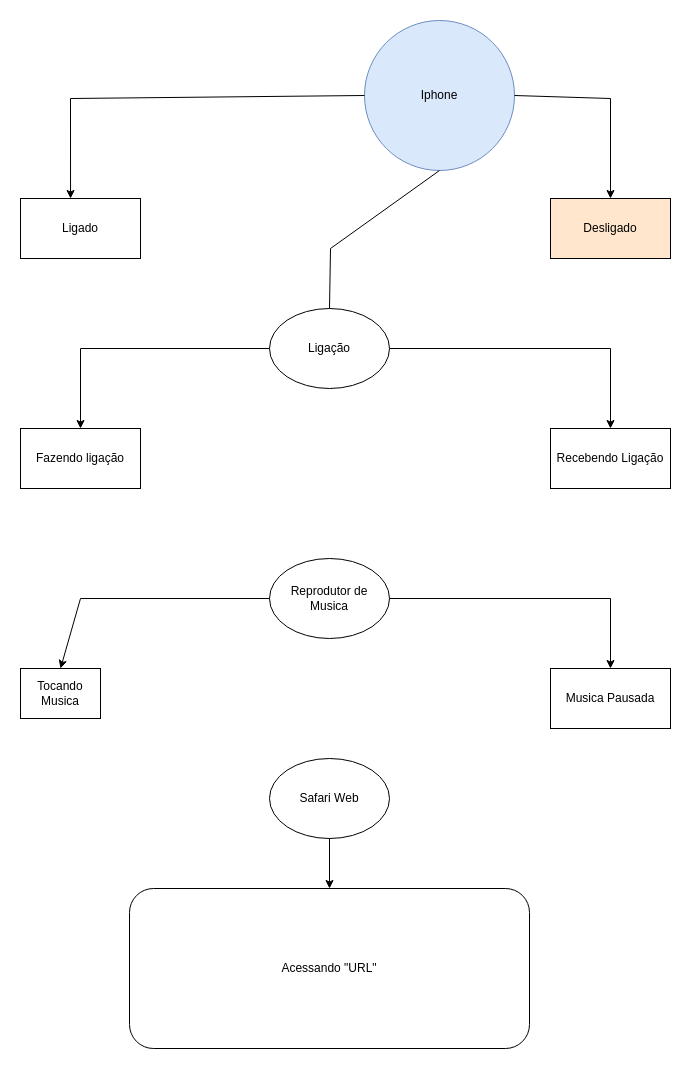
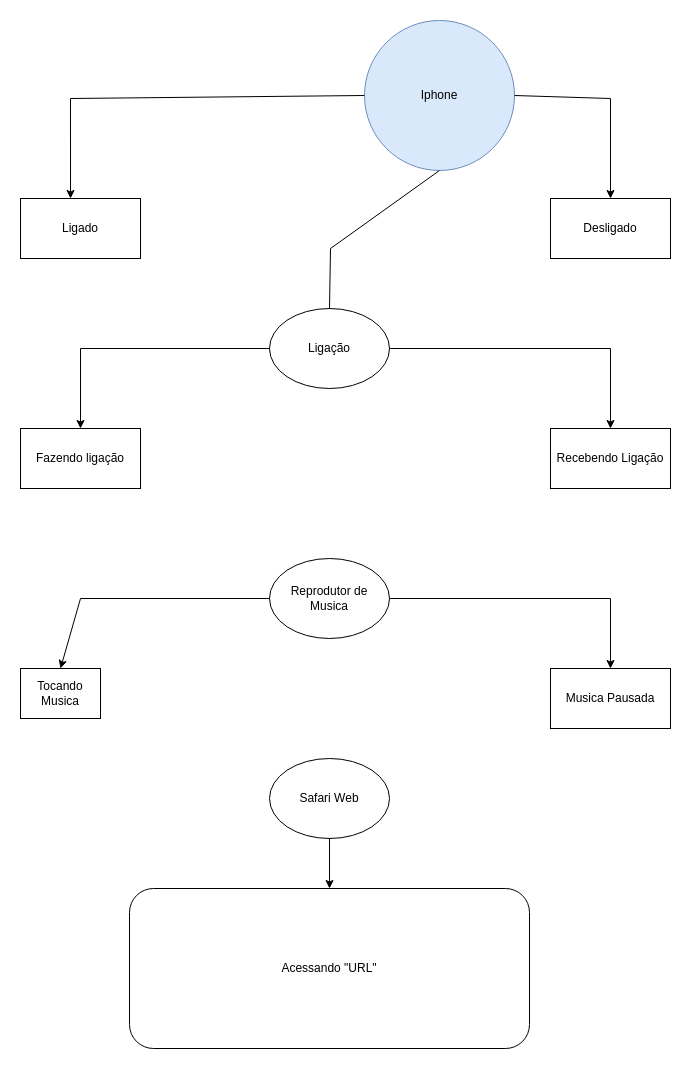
node "Desligado": fillcolor #ffe6cc -> #ffffff
